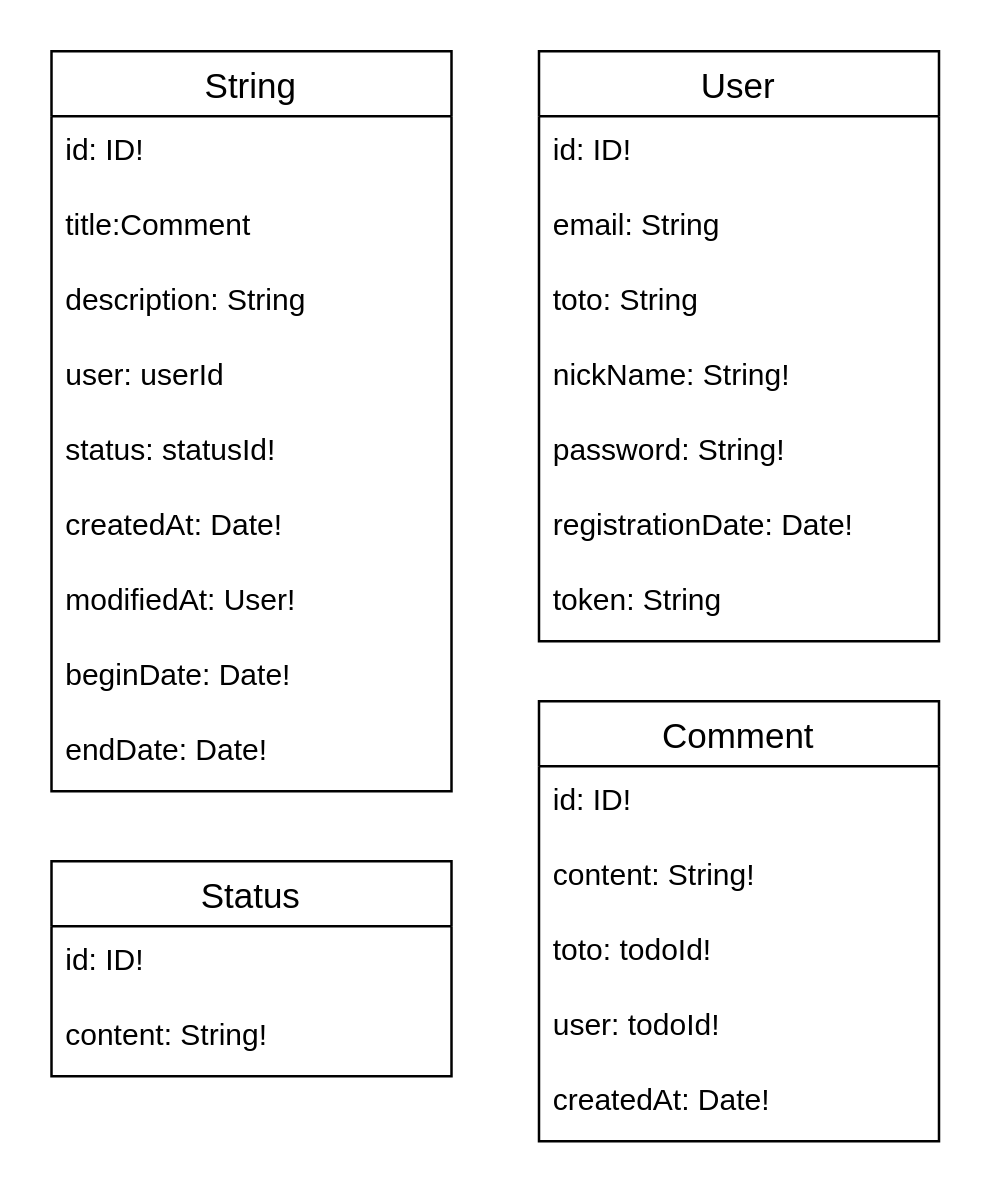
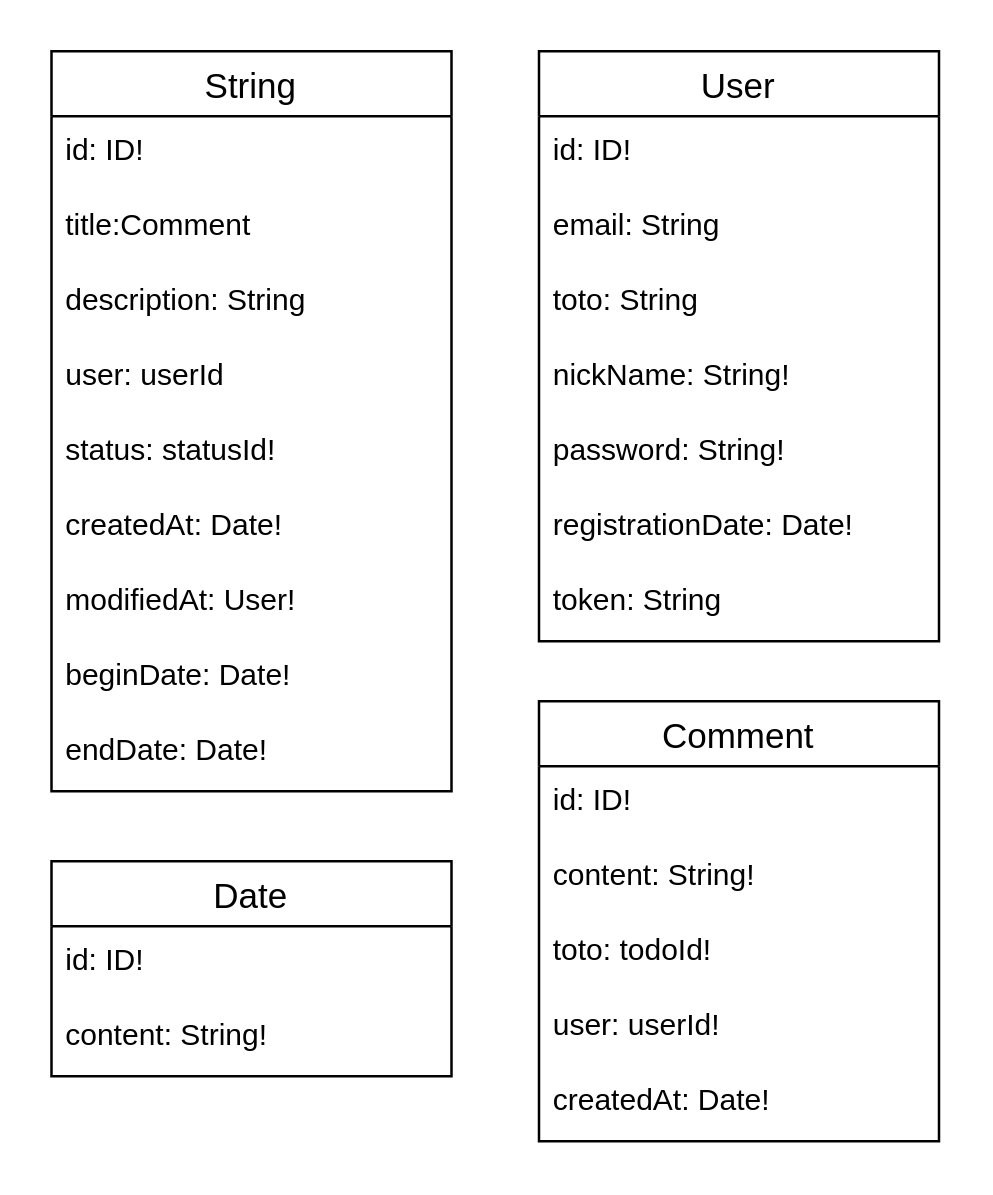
node "Status": label "Status" -> "Date"
node "user: todoId!": label "user: todoId!" -> "user: userId!"
